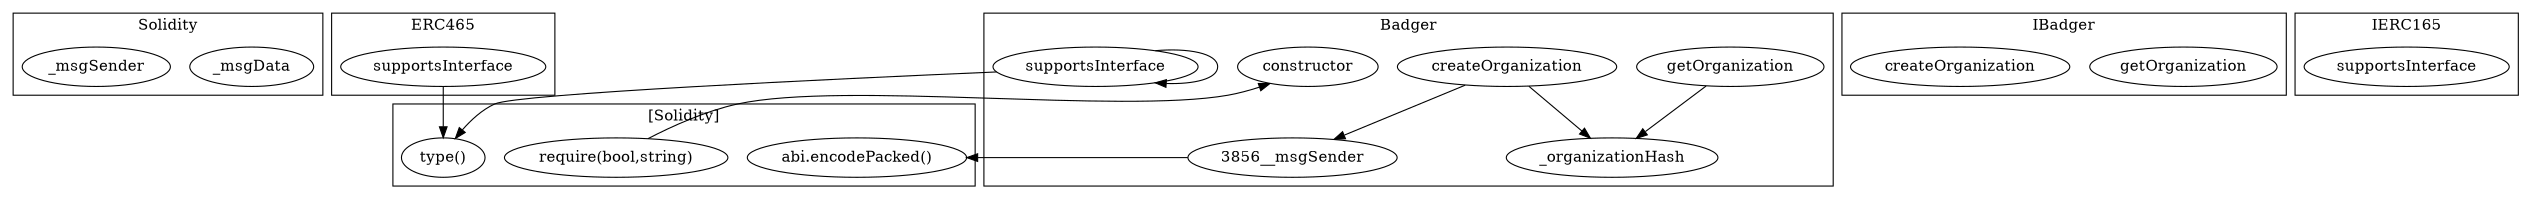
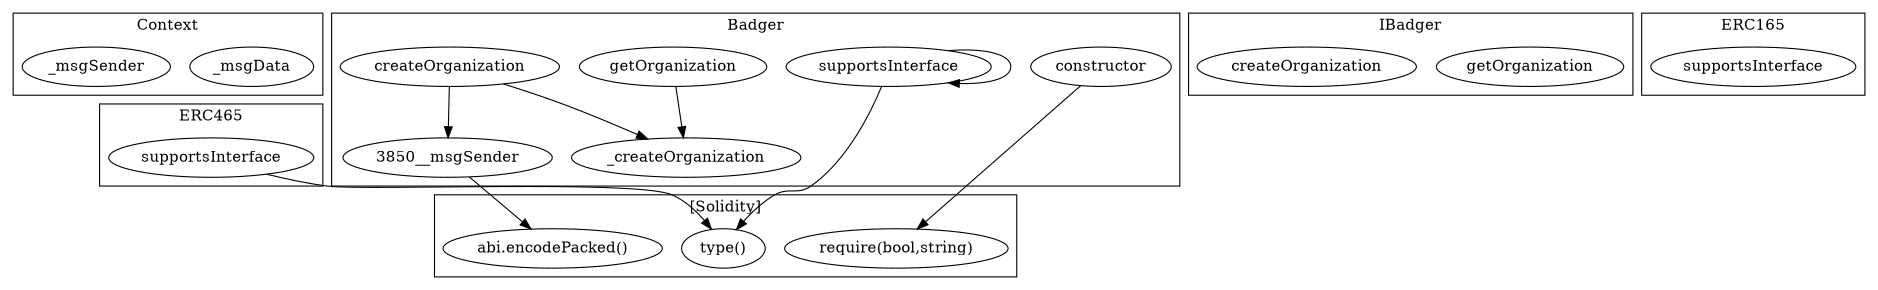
cluster "Solidity": label "Solidity" -> "Context"
cluster "IERC165": label "IERC165" -> "ERC165"
edge "require(bool,string)" -> "constructor": reversed
node "3856__msgSender": label "3856__msgSender" -> "3850__msgSender"
node "_organizationHash": label "_organizationHash" -> "_createOrganization"
